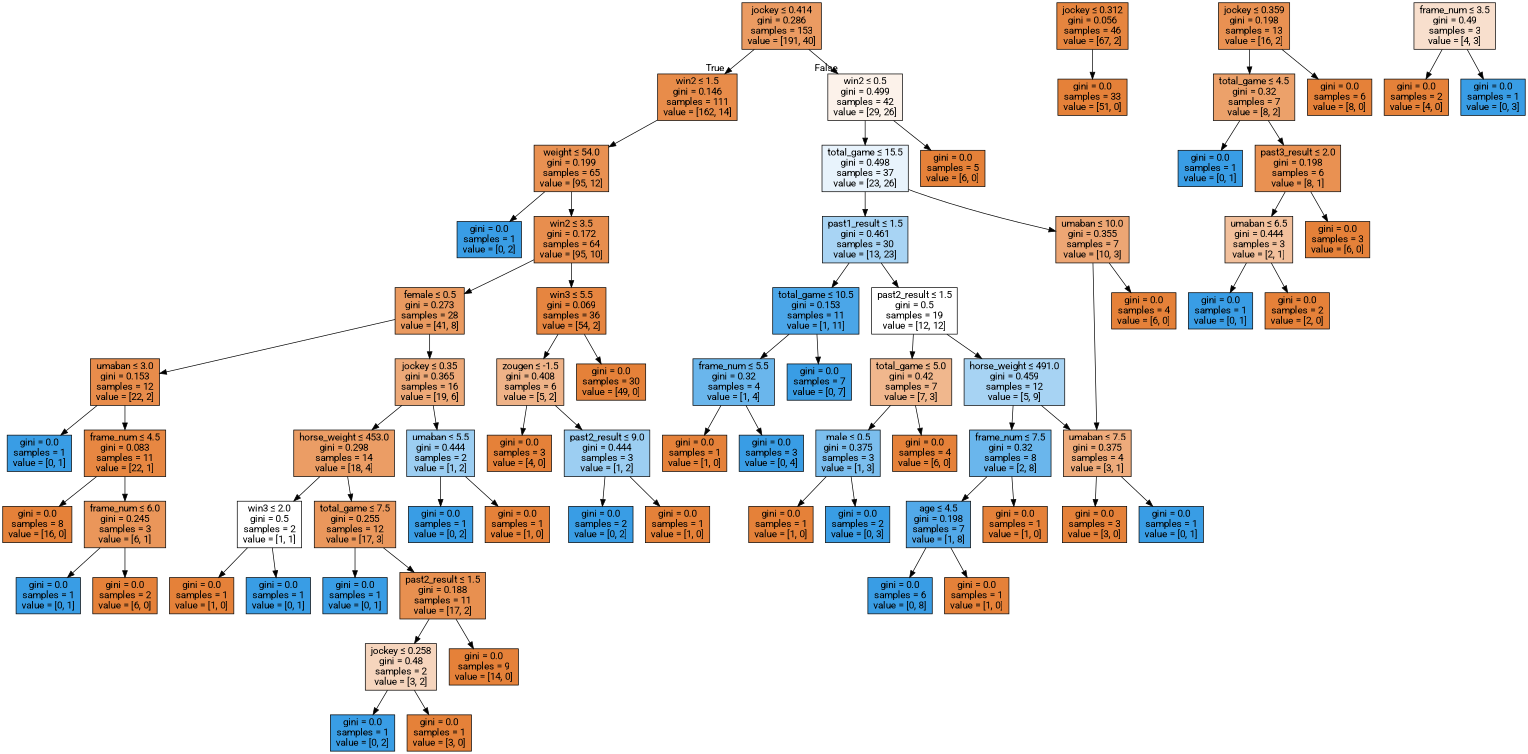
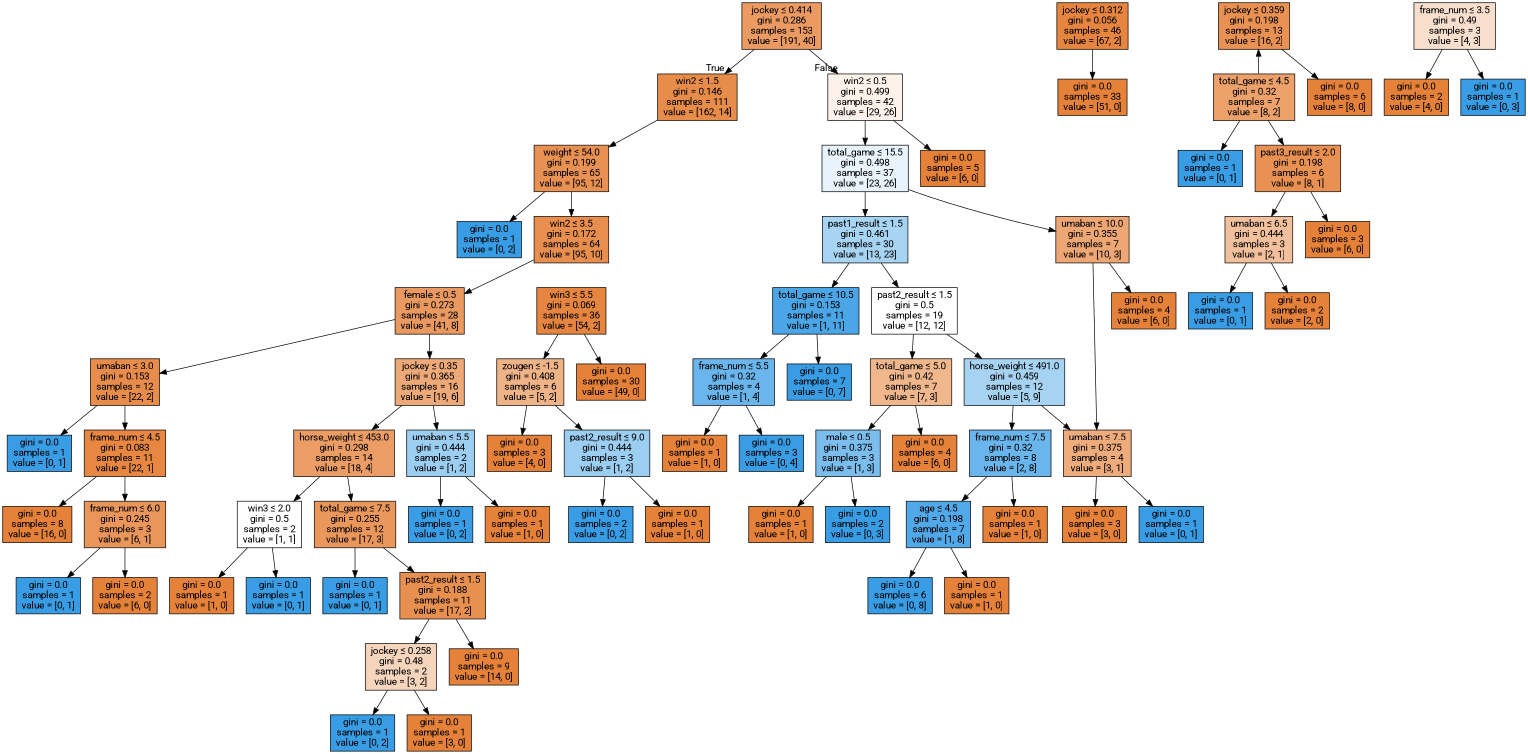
edge "jockey ≤ 0.359" -> "total_game ≤ 4.5": reversed
edge "win2 ≤ 3.5" -> "win3 ≤ 5.5": removed
